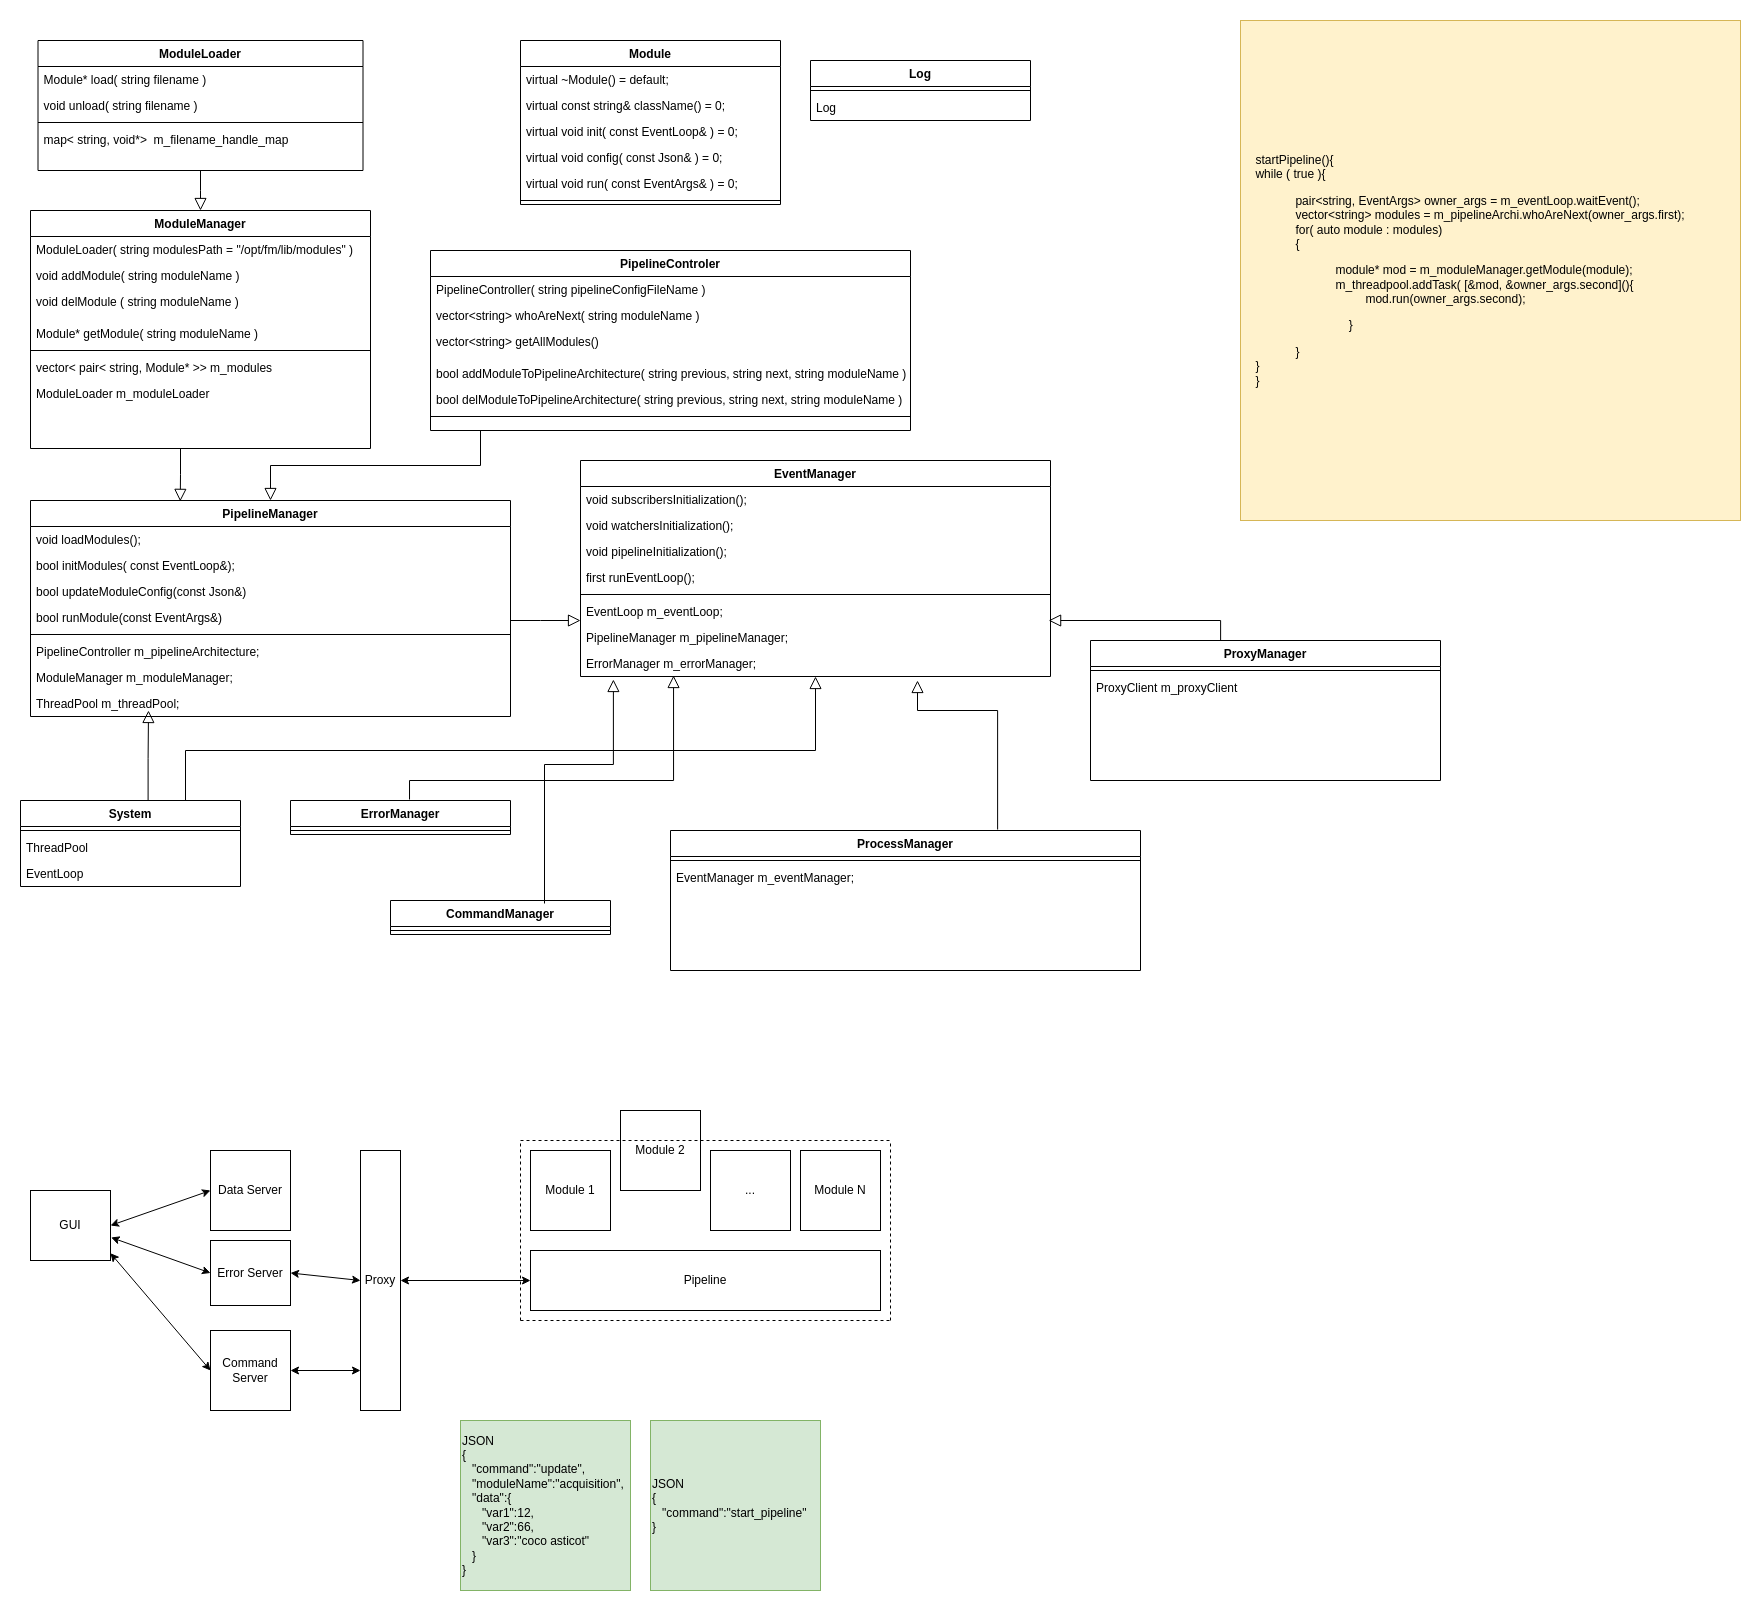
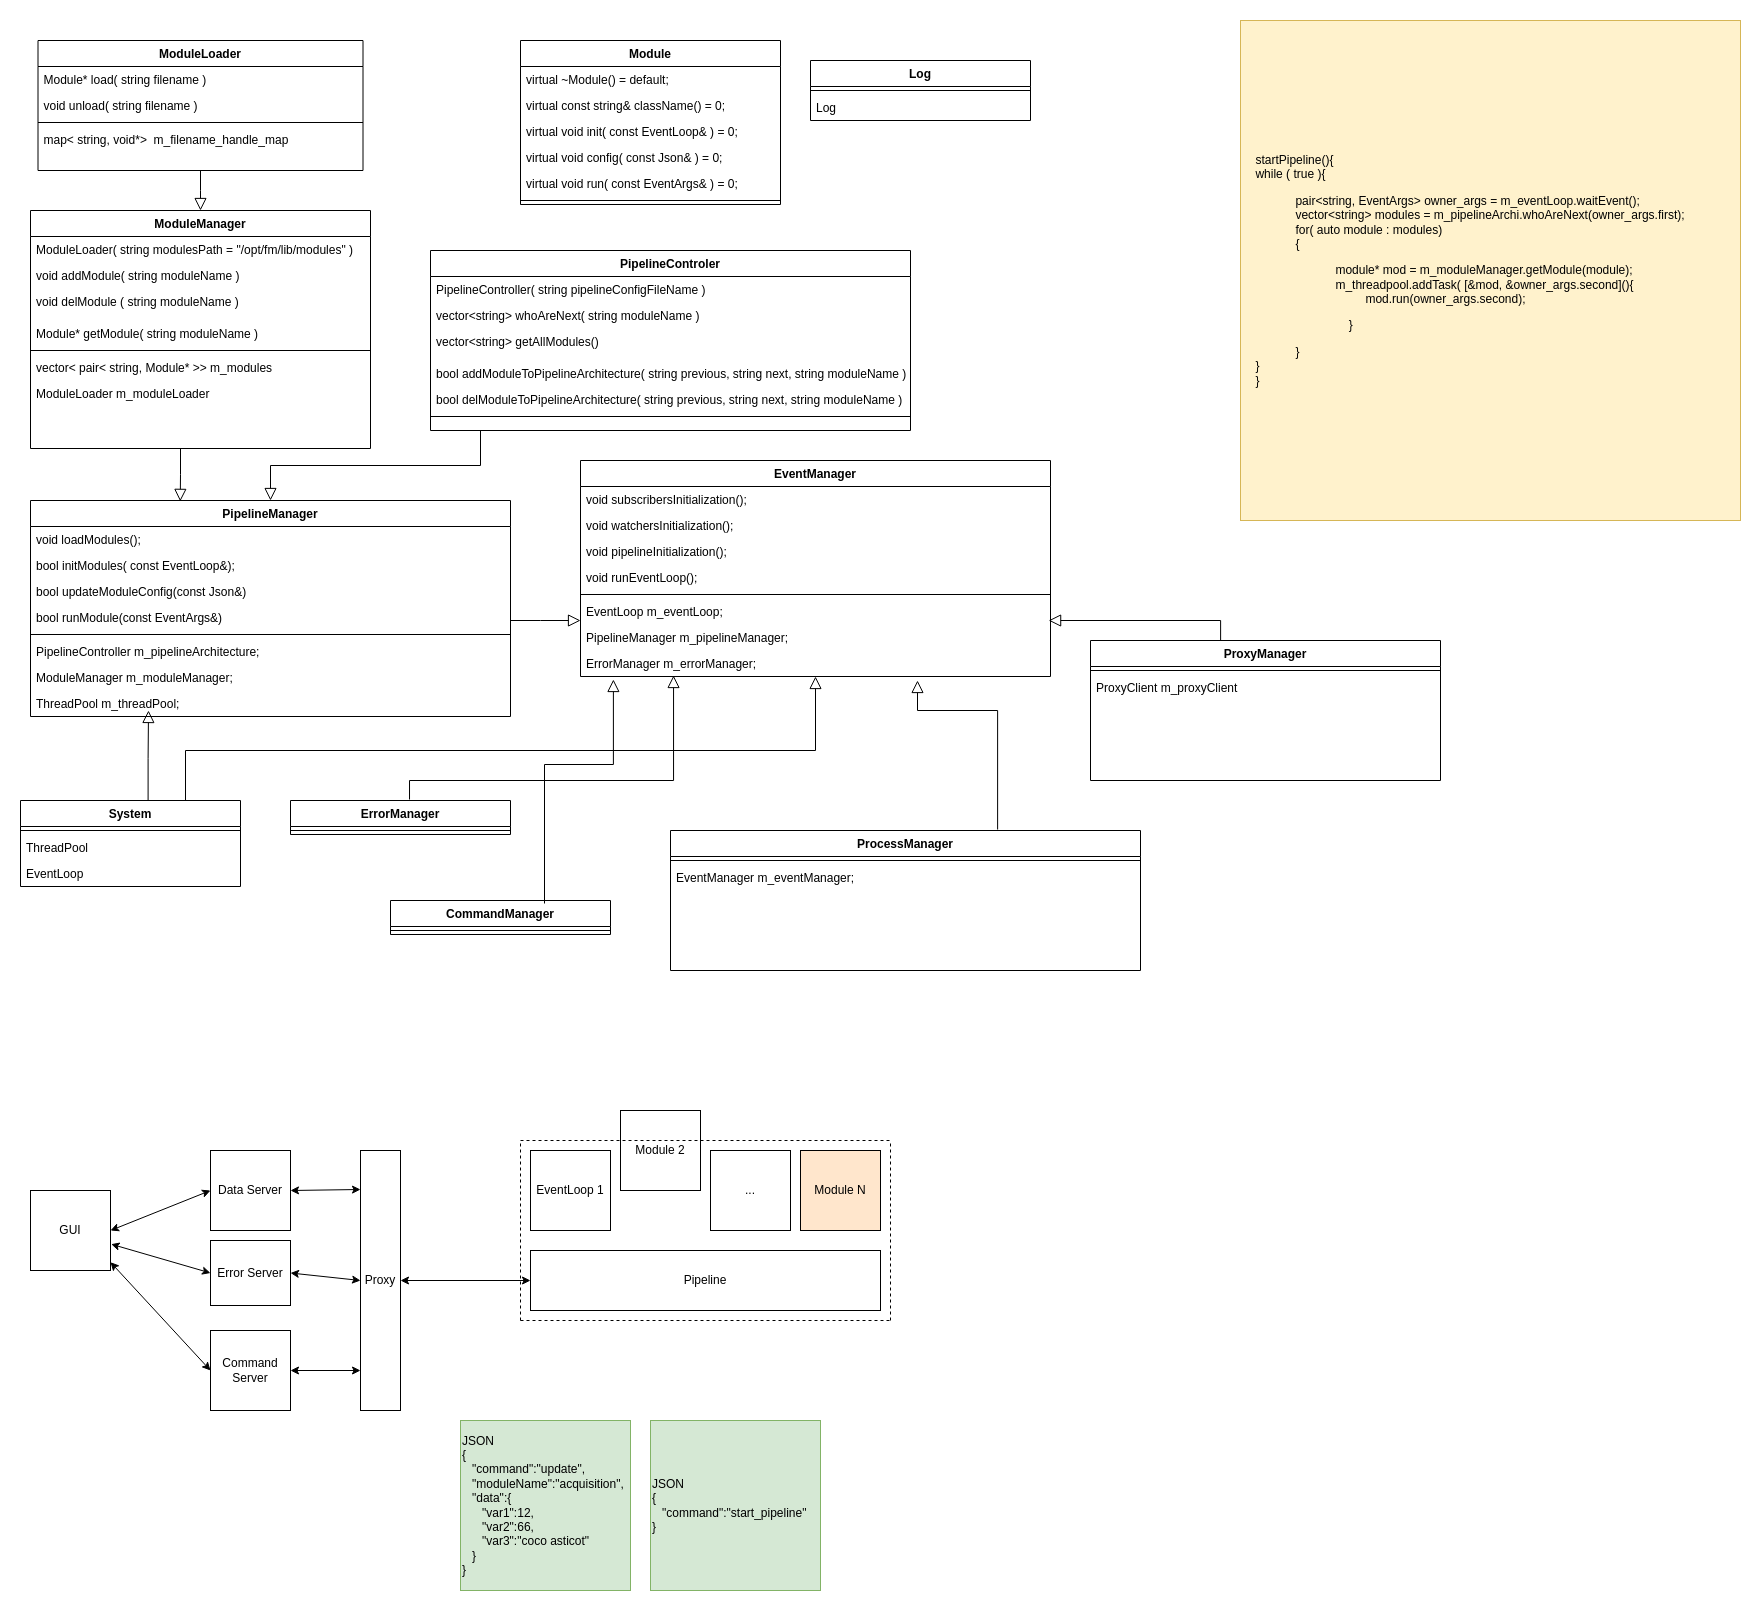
node "first runEventLoop();": label "first runEventLoop();" -> "void runEventLoop();"
edge "Data Server" -- "Proxy": added
node "Module 1": label "Module 1" -> "EventLoop 1"
node "Module N": fillcolor #ffffff -> #ffe6cc
node "GUI": size 80x70 -> 80x80
